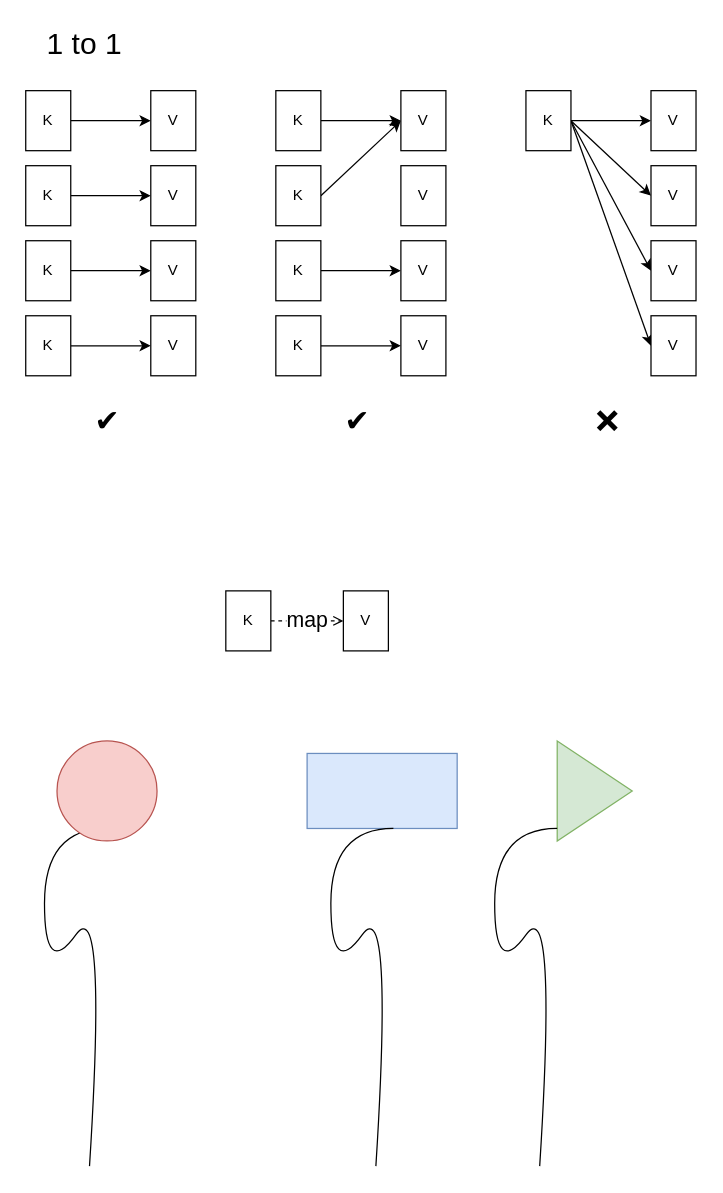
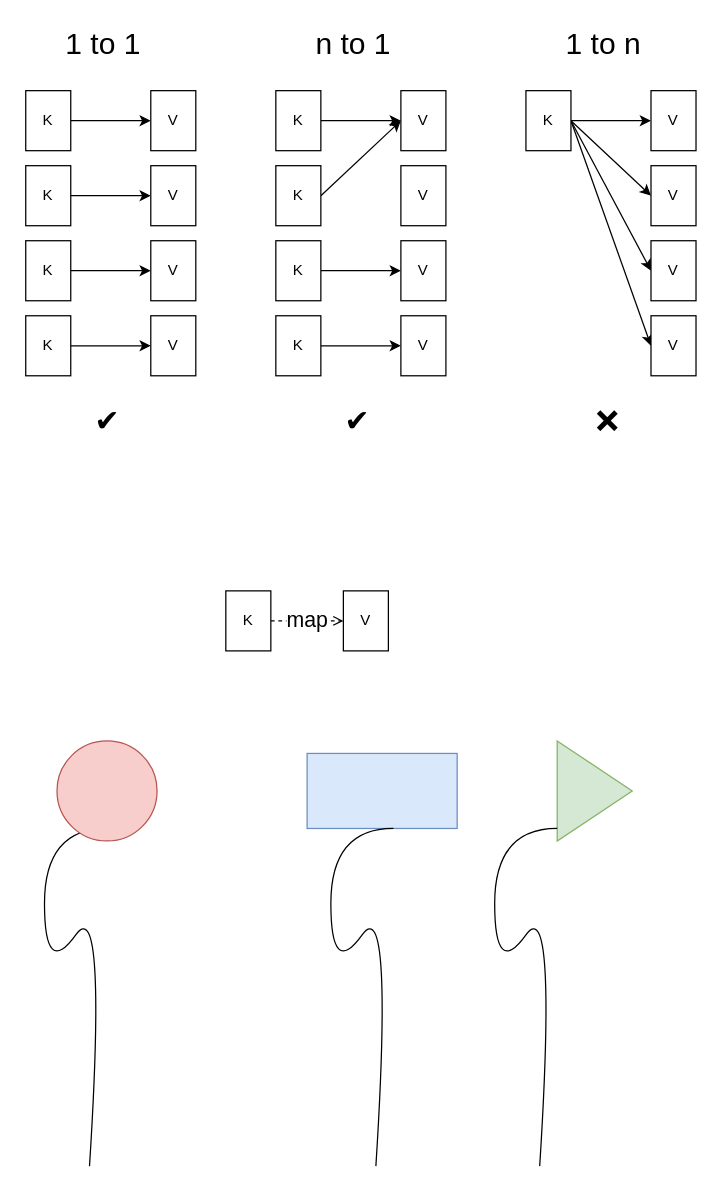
node "1 to 1": moved (88, 44) -> (107, 44)
node "n to 1": added
node "1 to n": added
